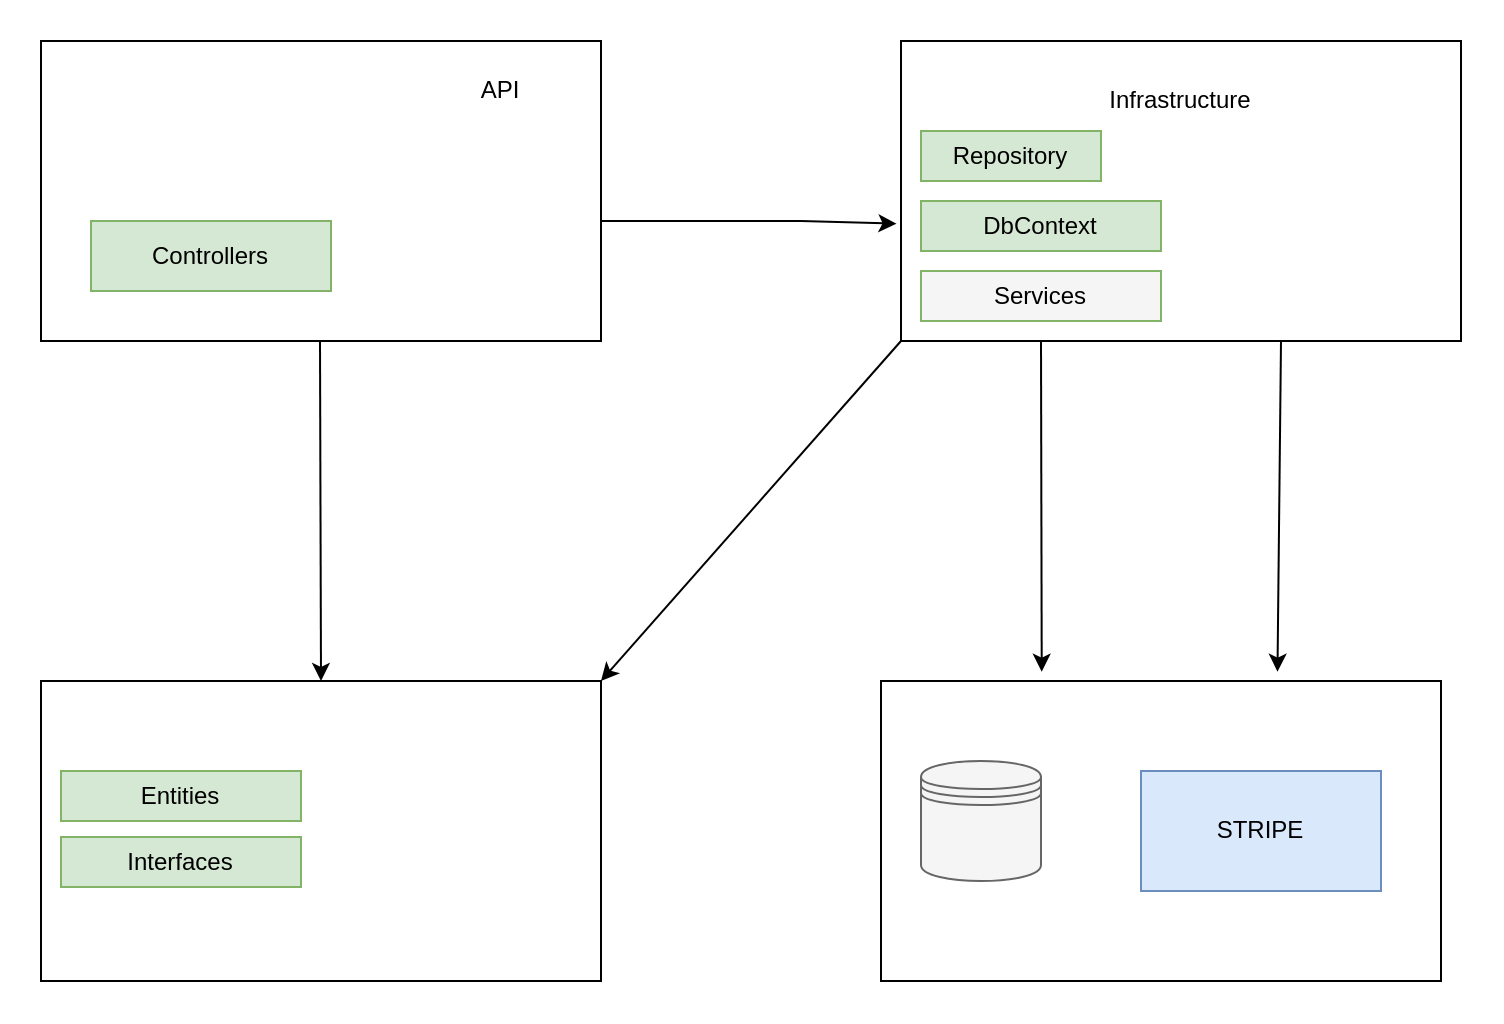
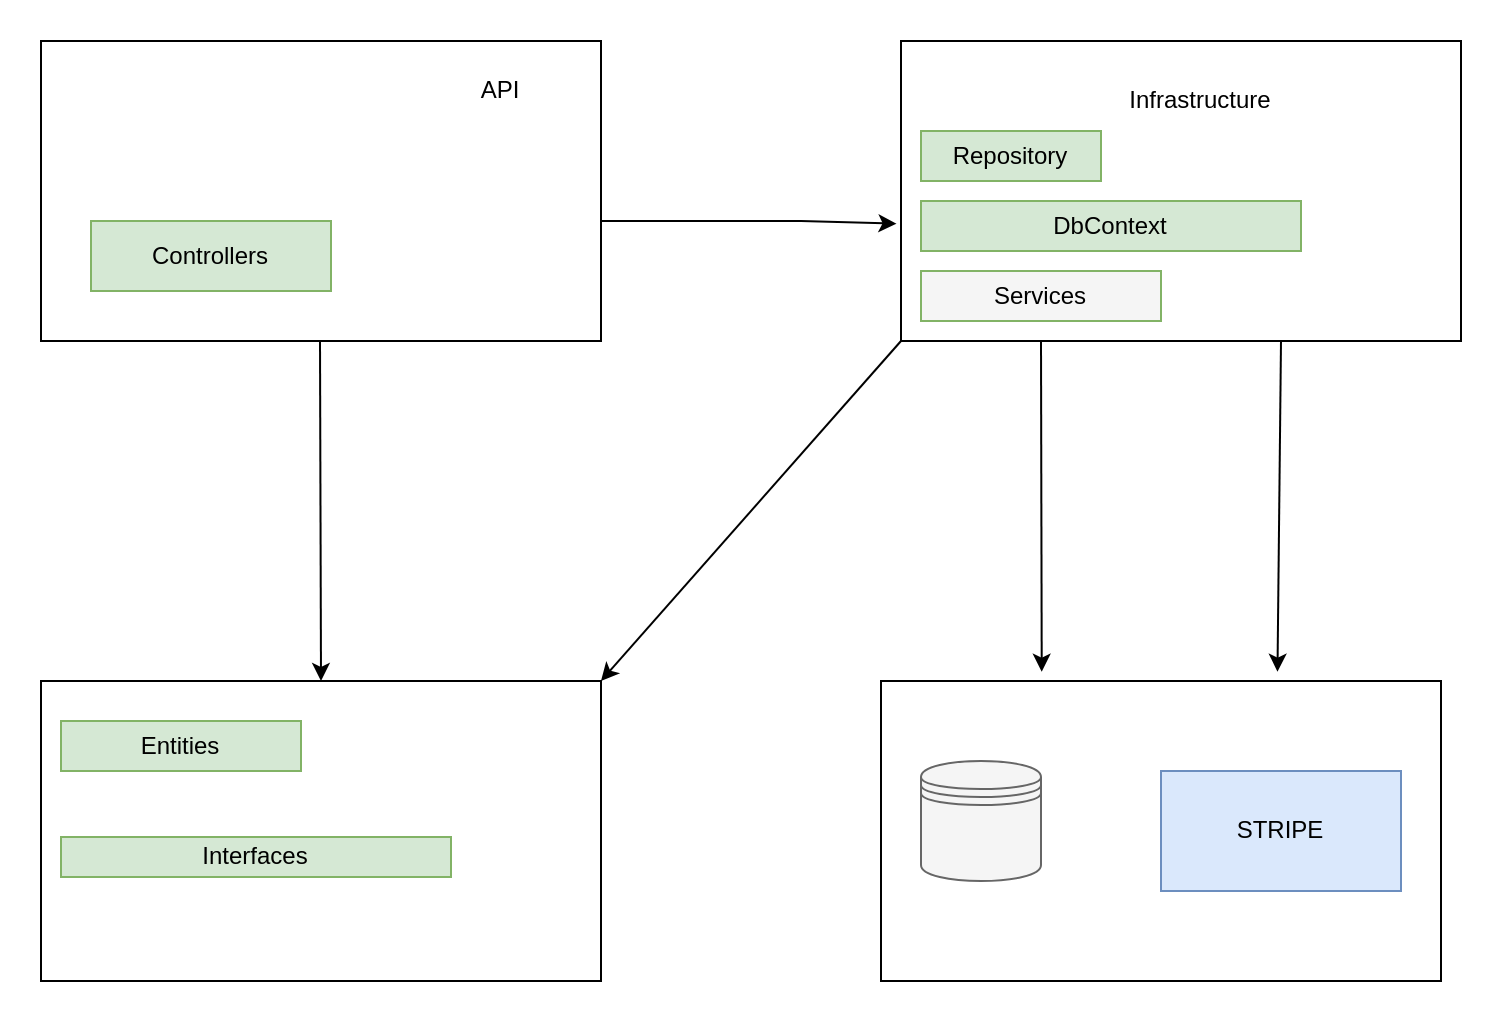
node "Infrastructure": moved (1181, 101) -> (1201, 101)
node "DbContext": size 240x50 -> 380x50
node "Entities": moved (181, 796) -> (181, 746)
node "STRIPE": moved (1261, 831) -> (1281, 831)
node "Interfaces": size 240x50 -> 390x40
